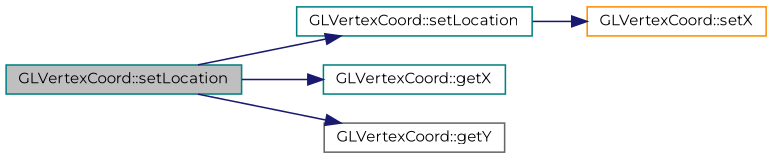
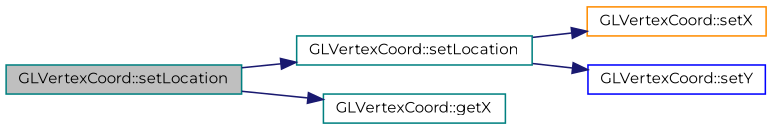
node "GLVertexCoord::setY": added
node "GLVertexCoord::getY": removed
